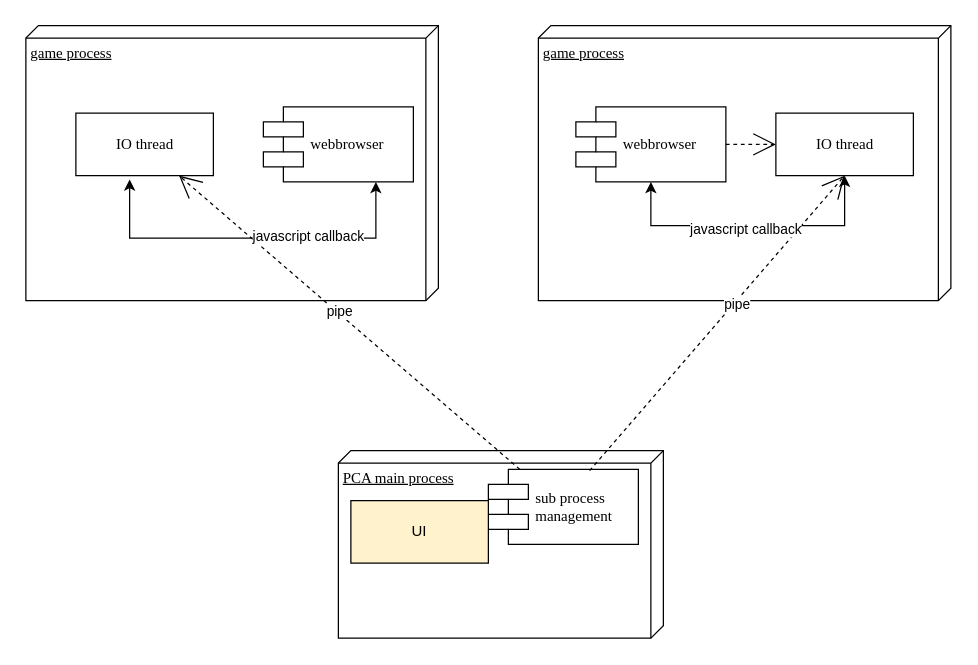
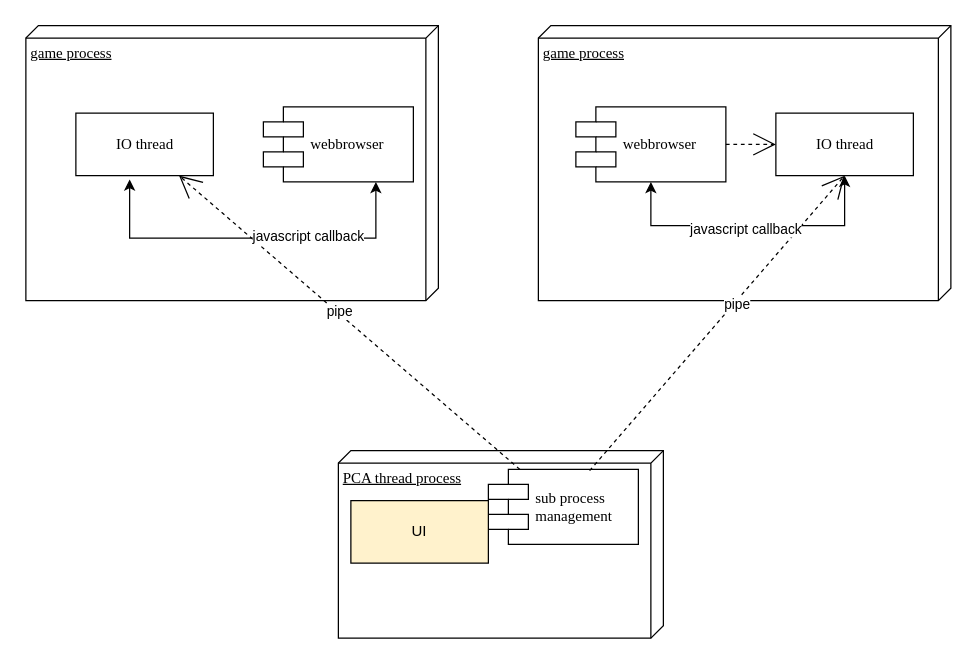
node "PCA main process": label "PCA main process" -> "PCA thread process"
